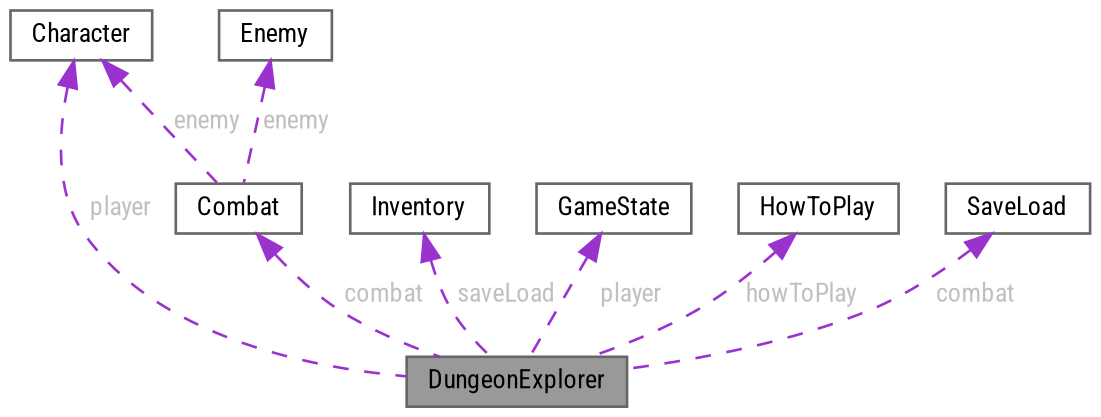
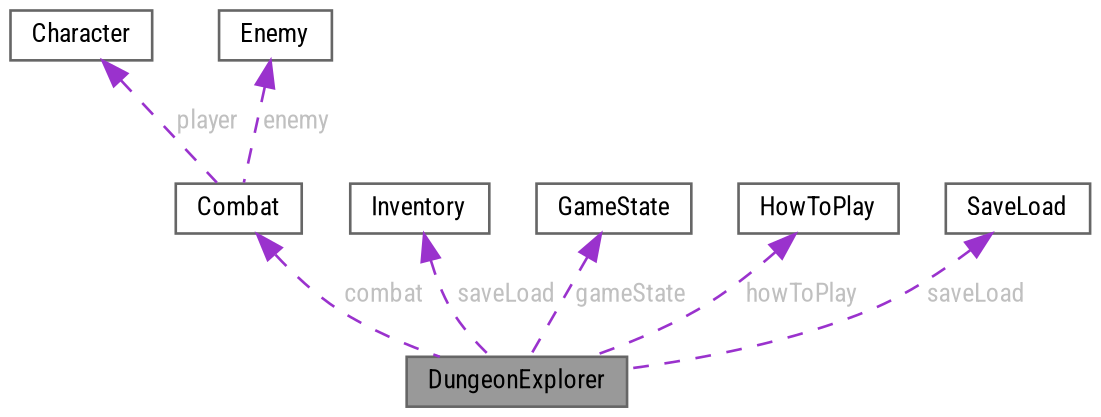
edge "Combat" -> "Character": label " enemy" -> " player"
edge "DungeonExplorer" -> "GameState": label " player" -> " gameState"
edge "DungeonExplorer" -> "SaveLoad": label " combat" -> " saveLoad"
edge "DungeonExplorer" -> "Character": removed, label "player"
